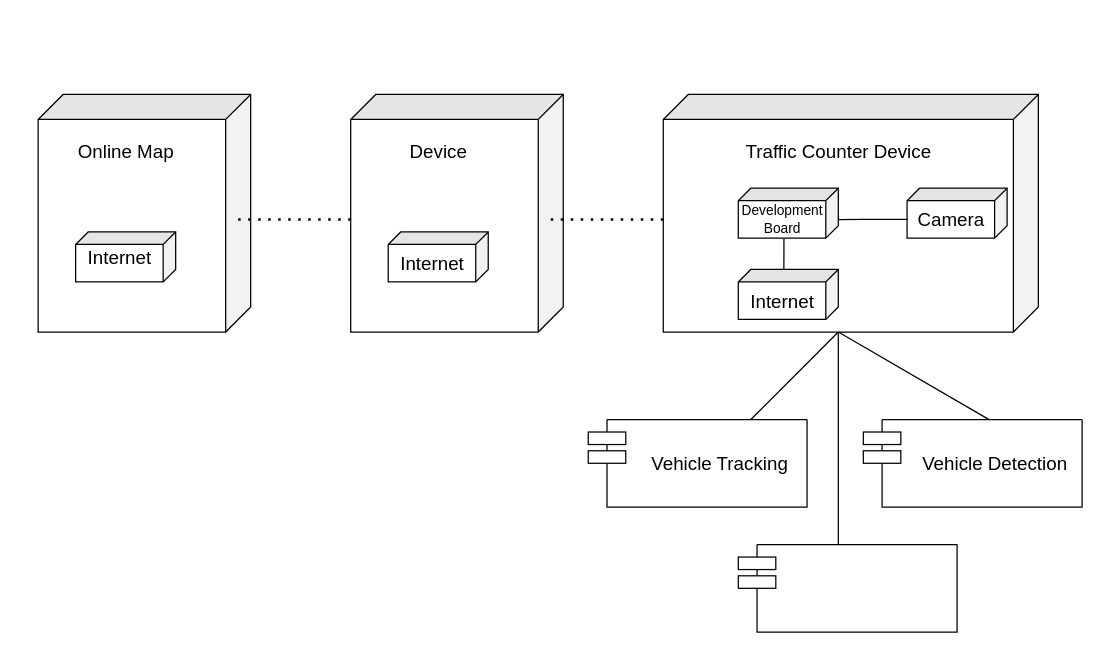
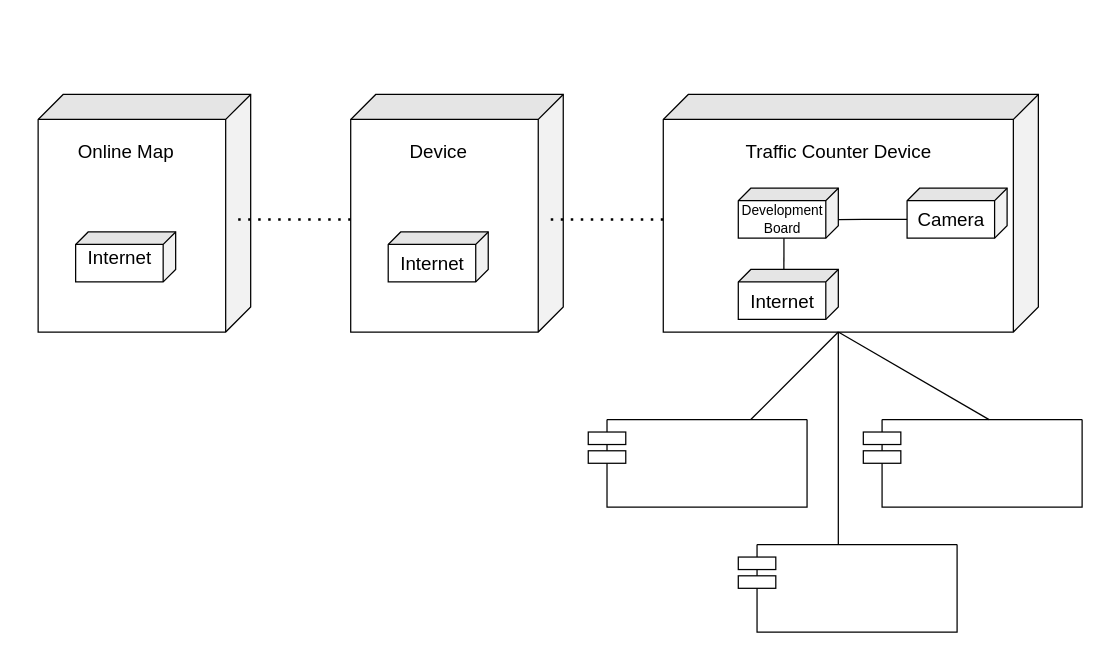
node "Vehicle Tracking": removed
node "Vehicle Detection": removed
